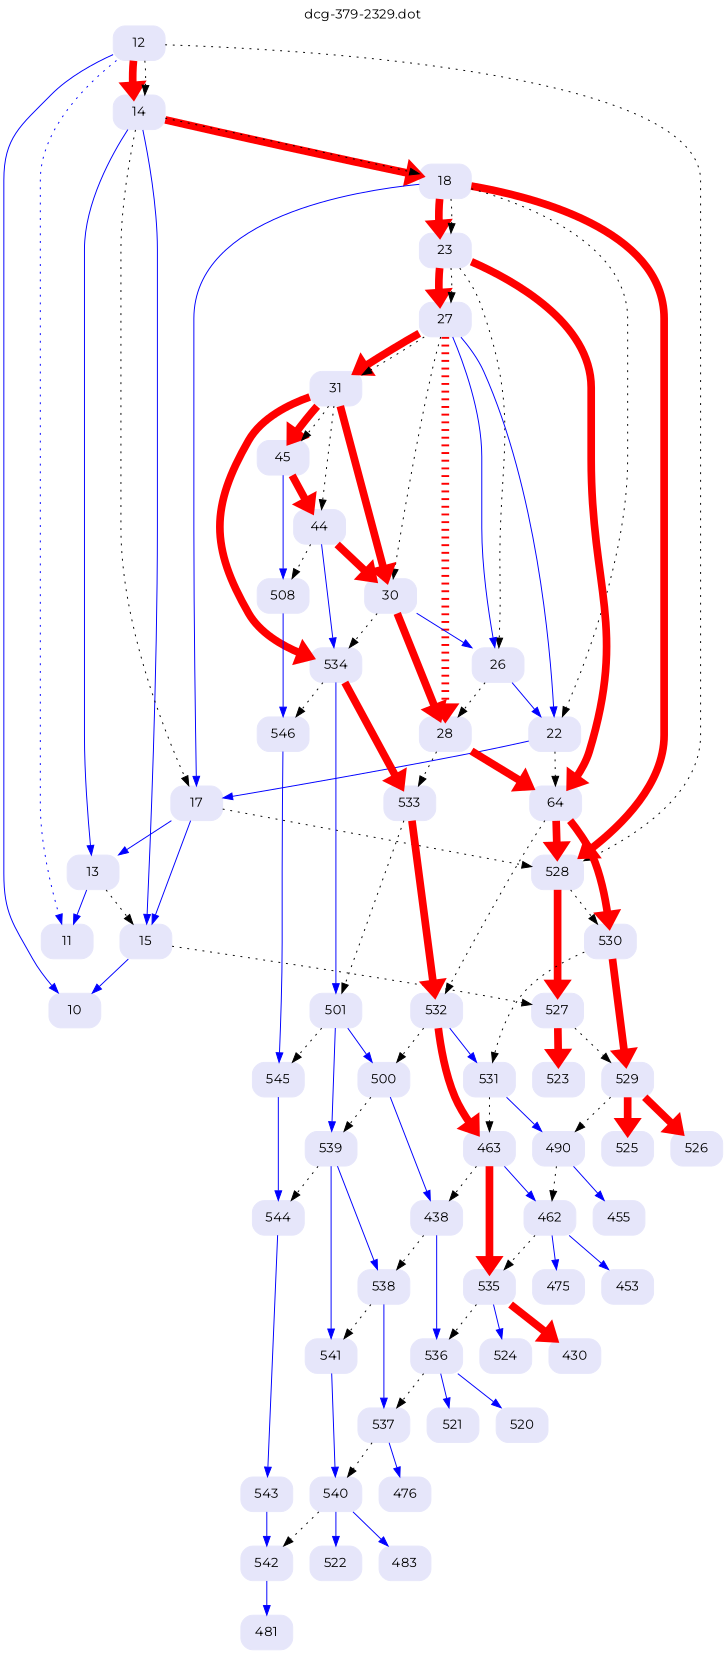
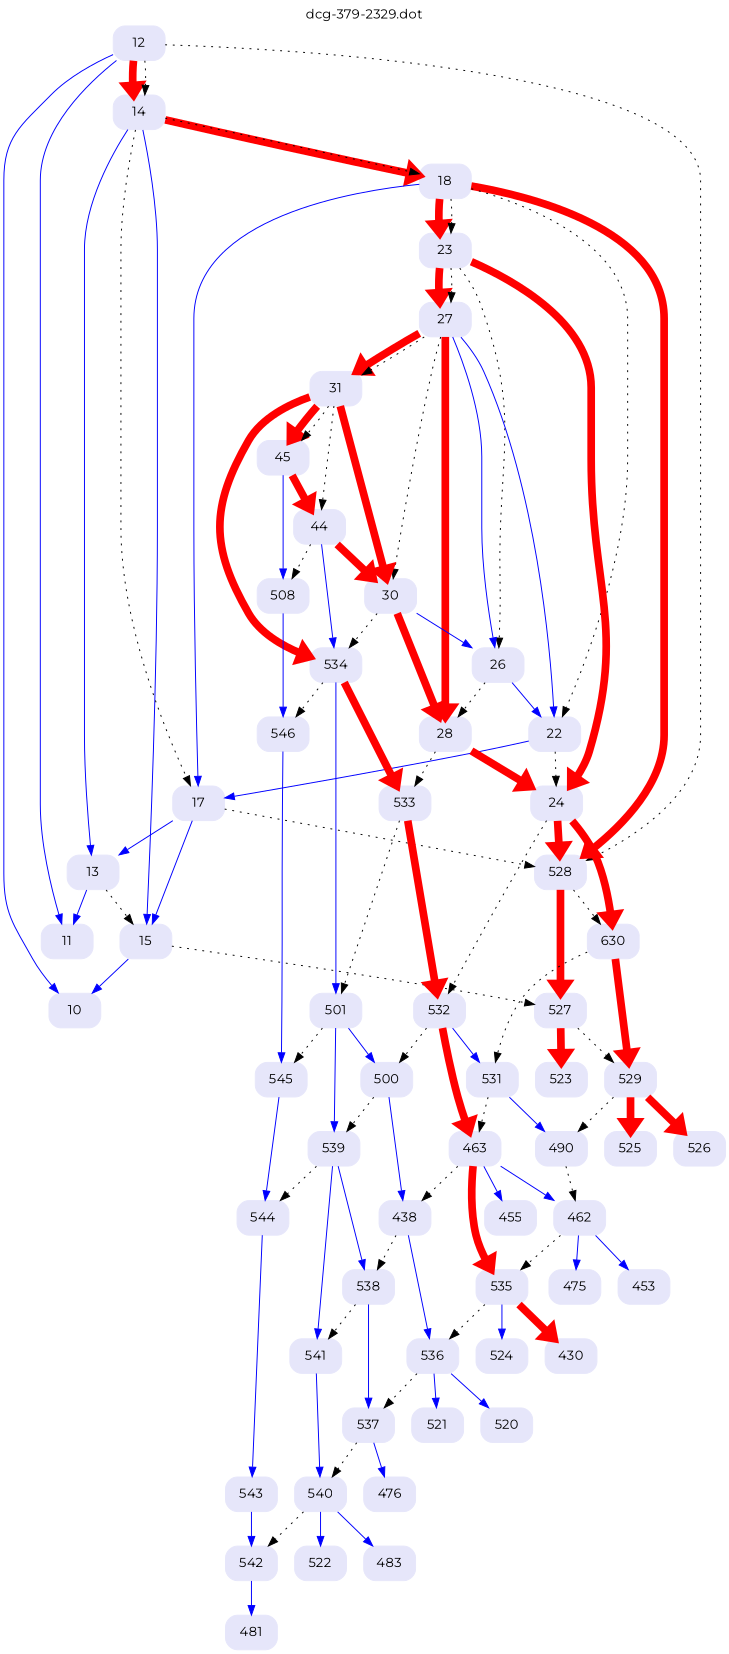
edge "12" -> "11": style dotted -> solid
edge "27" -> "28": style dotted -> solid
node "64": label "64" -> "24"
node "530": label "530" -> "630"
edge "490" -> "455": now "463" -> "455"
